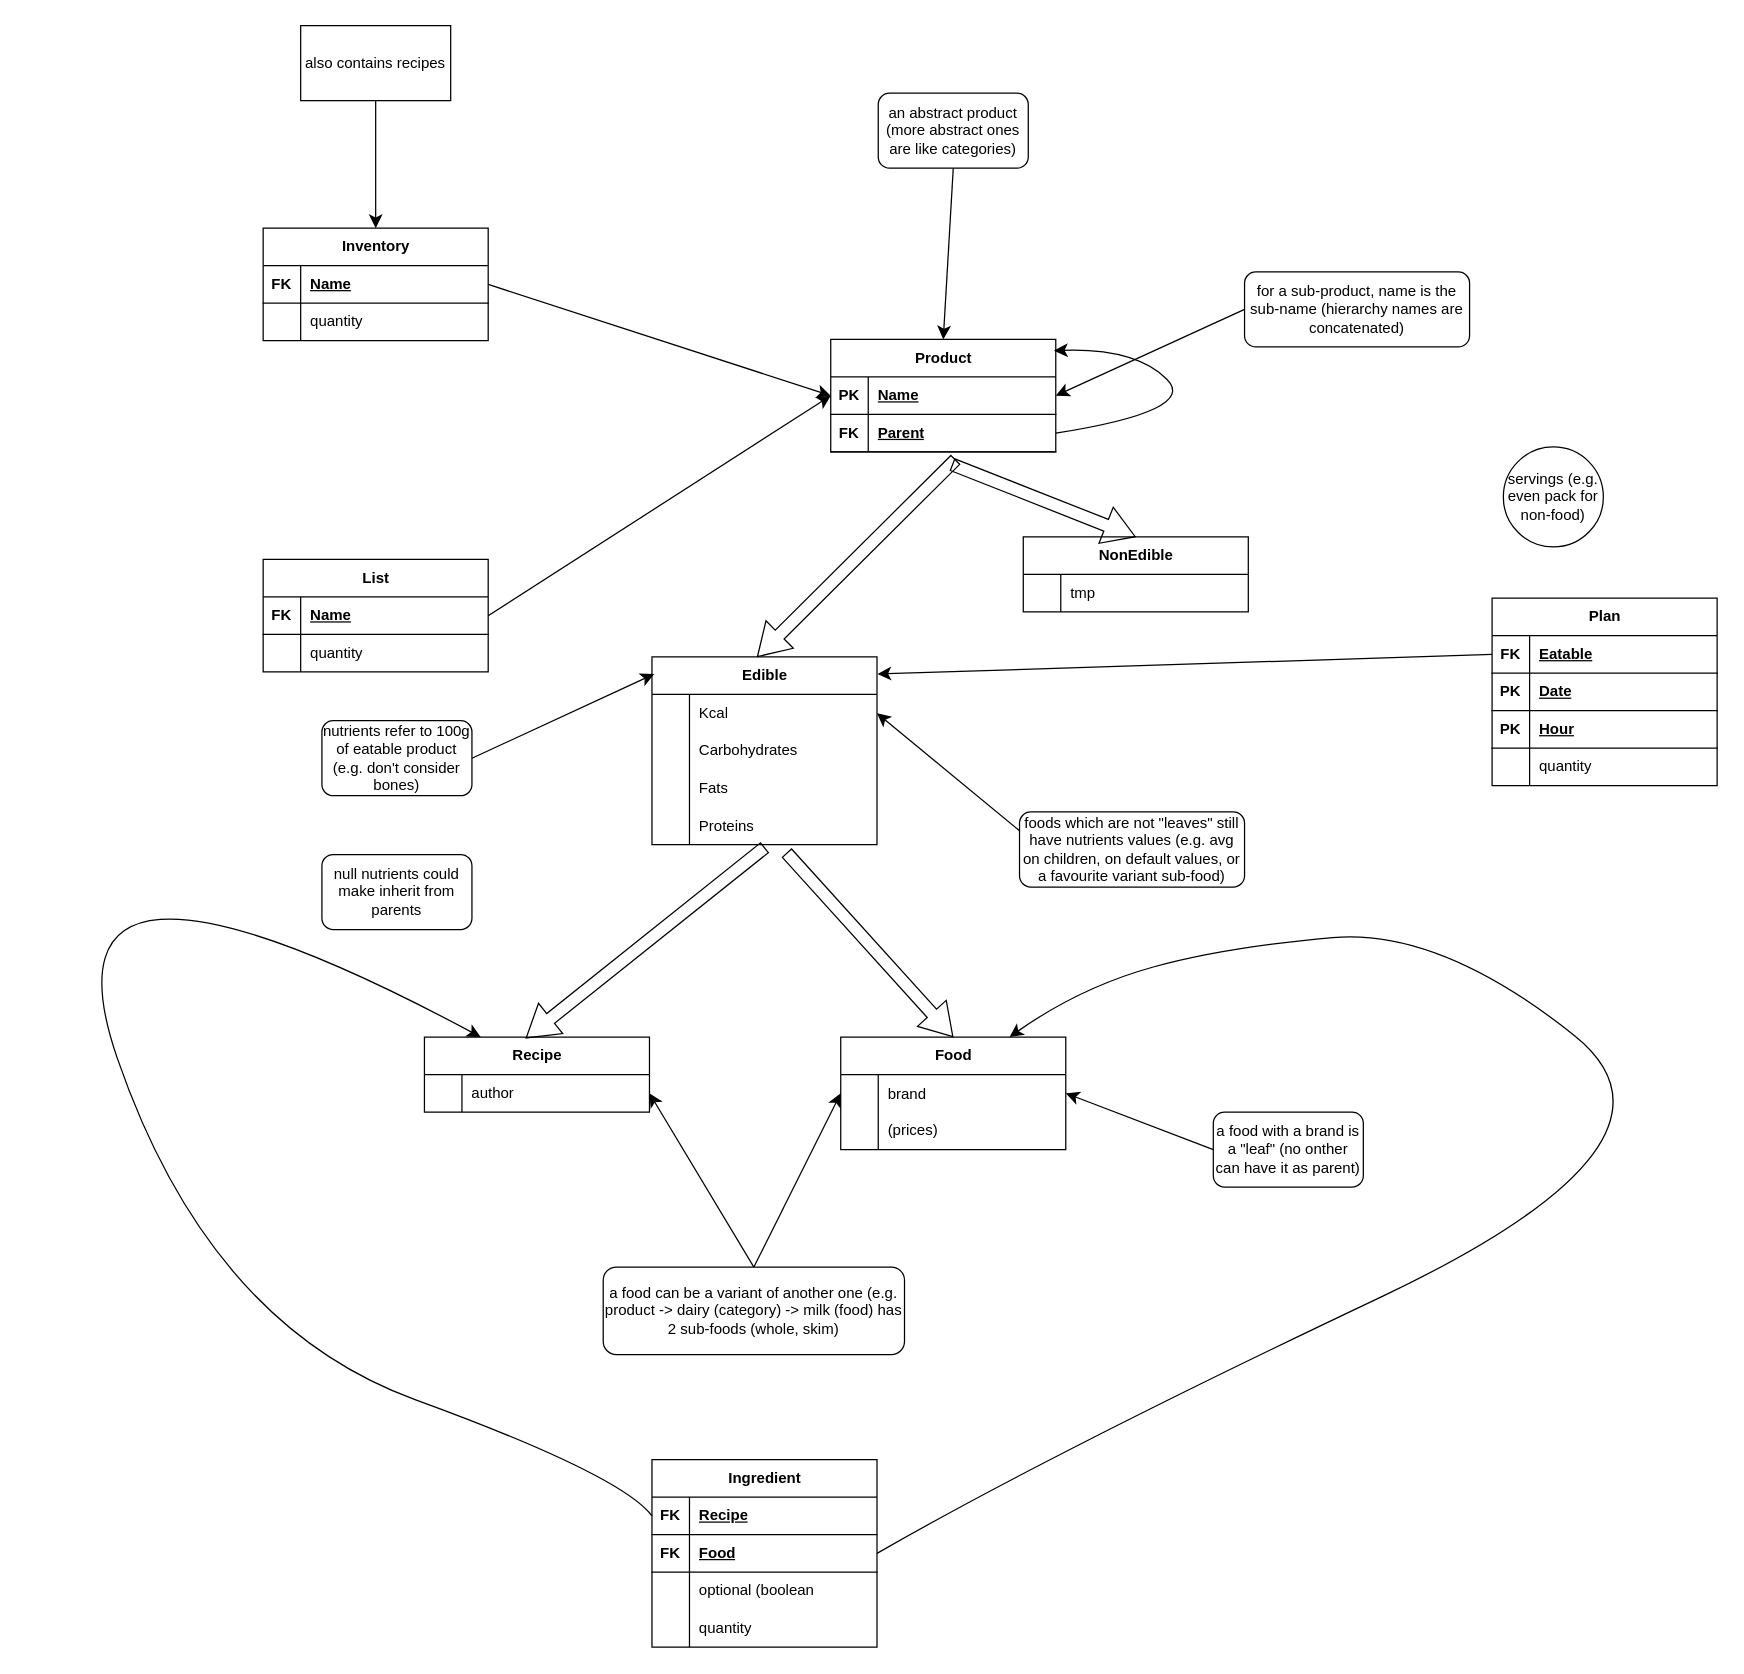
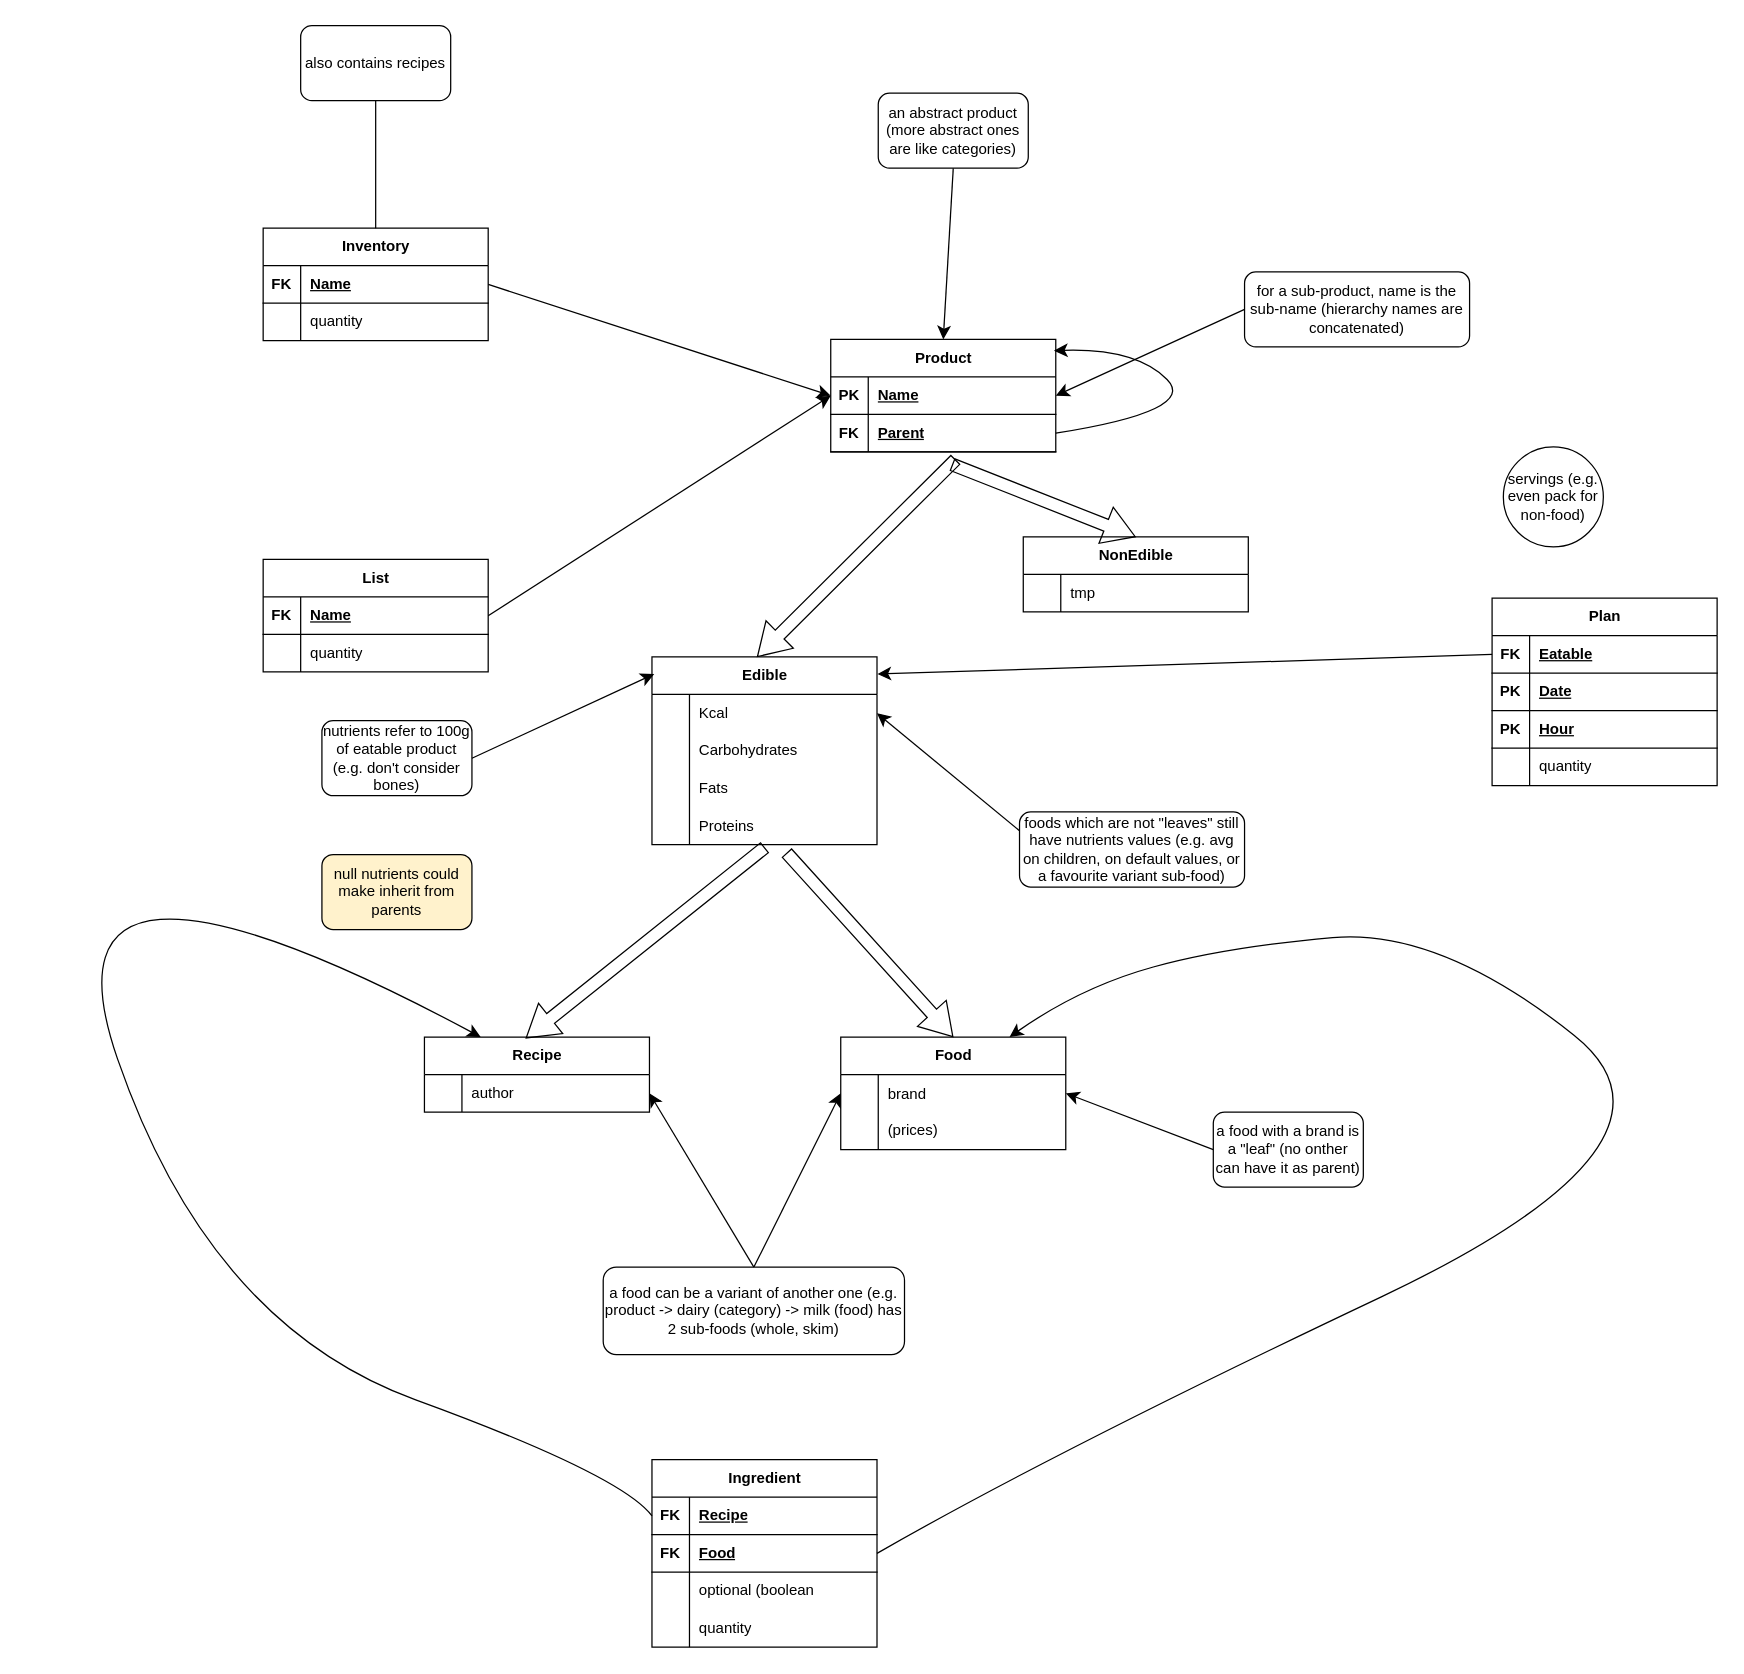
node "also contains recipes": shape rectangle -> rounded rectangle
edge "also contains recipes" -> "Inventory": arrowhead classic -> none
node "null nutrients could make inherit from parents": fillcolor #ffffff -> #fff2cc
